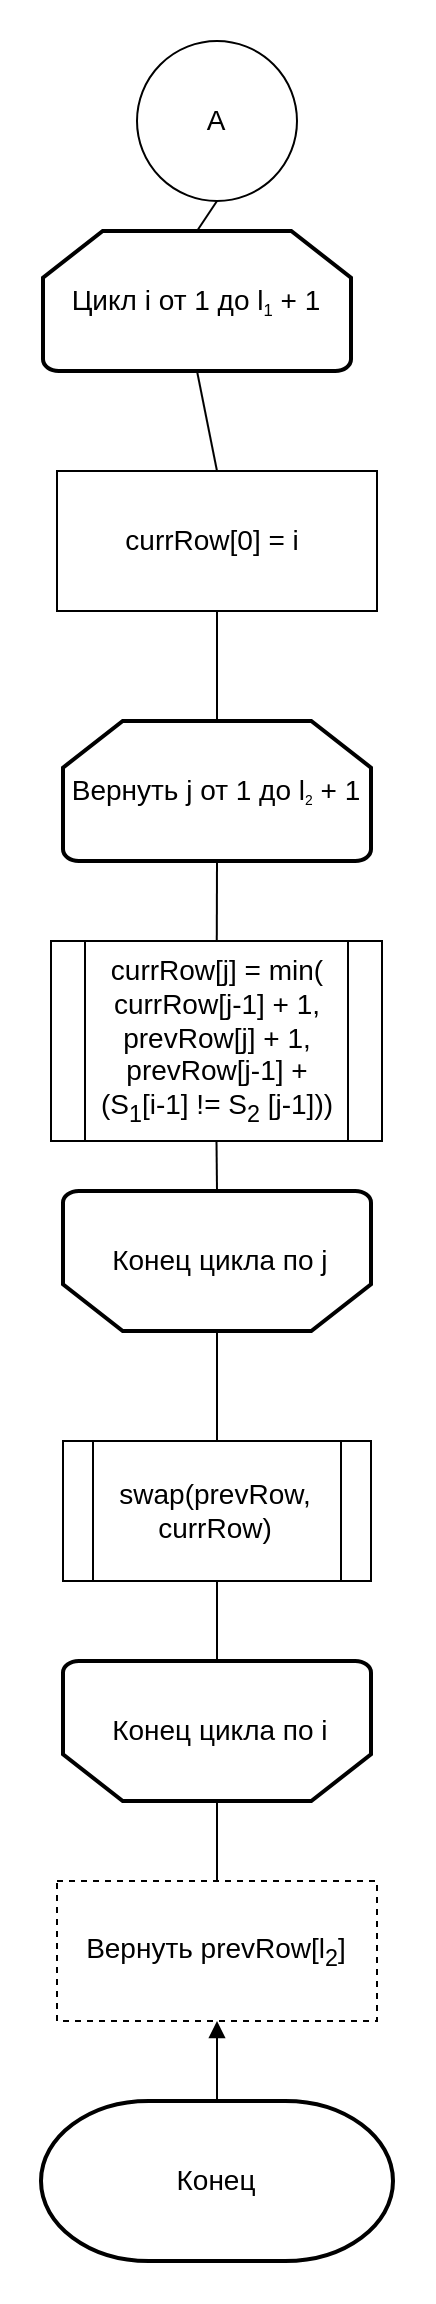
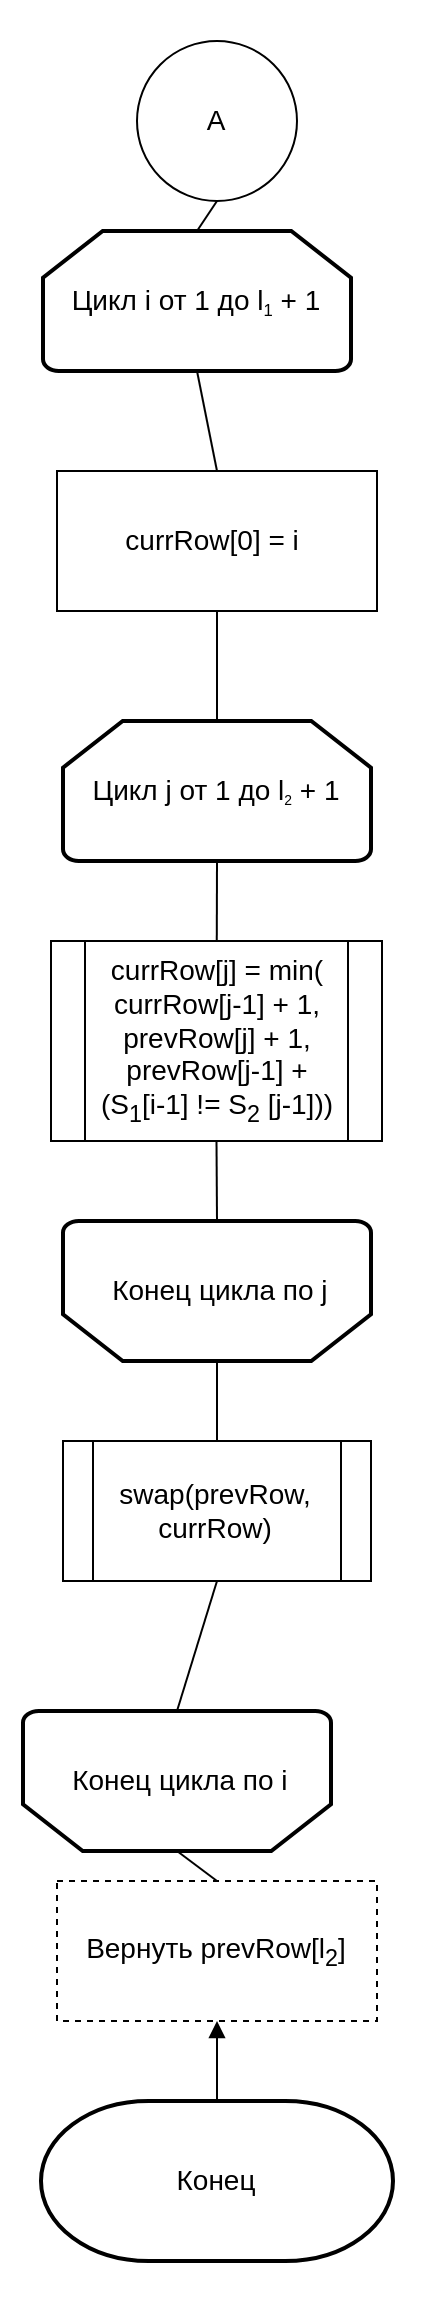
node "Вернуть j от 1 до l2 + 1": label "Вернуть j от 1 до l2 + 1" -> "Цикл j от 1 до l2 + 1"
node "Конец цикла по j": moved (217, 1261) -> (217, 1291)
node "Конец цикла по i": moved (217, 1731) -> (177, 1781)
